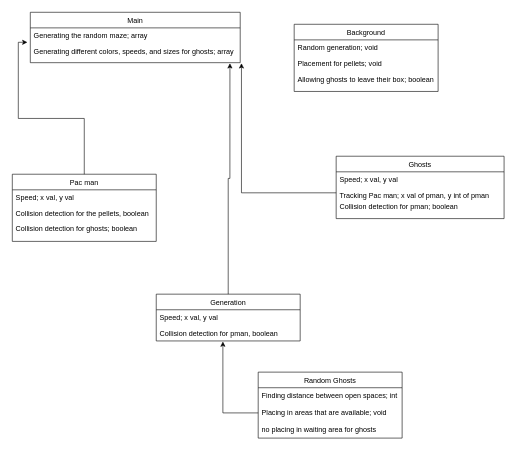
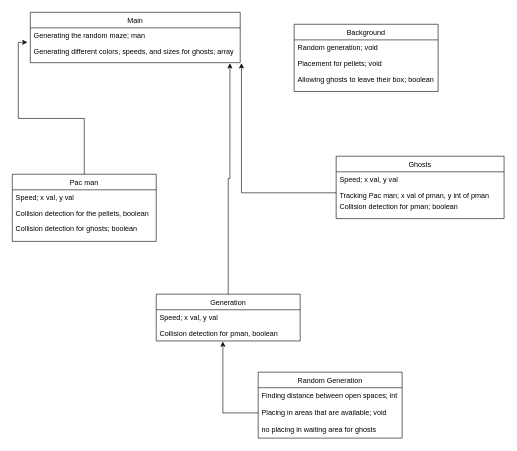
node "Generating the random maze; array": label "Generating the random maze; array" -> "Generating the random maze; man"
node "Random Ghosts": label "Random Ghosts" -> "Random Generation"
